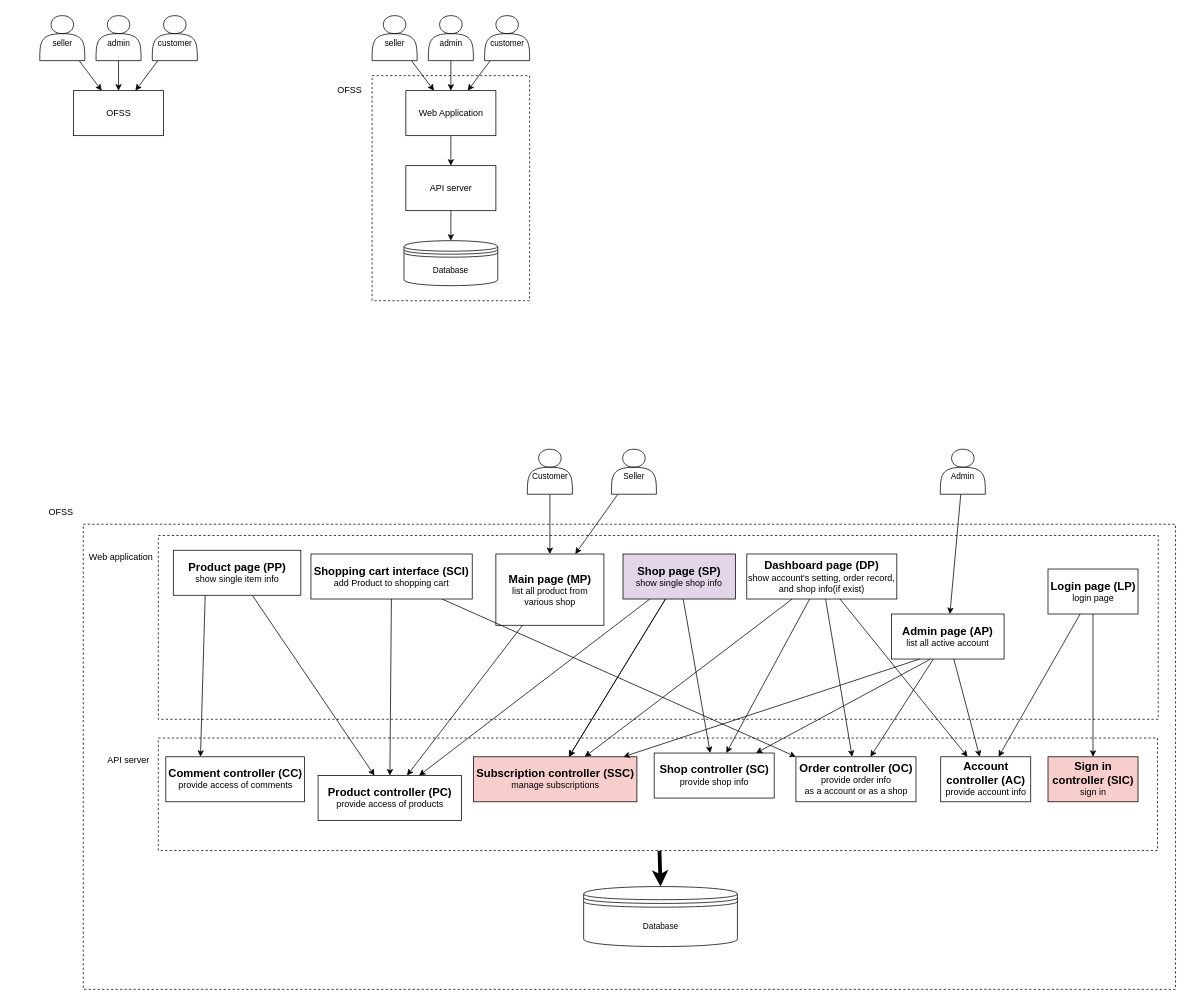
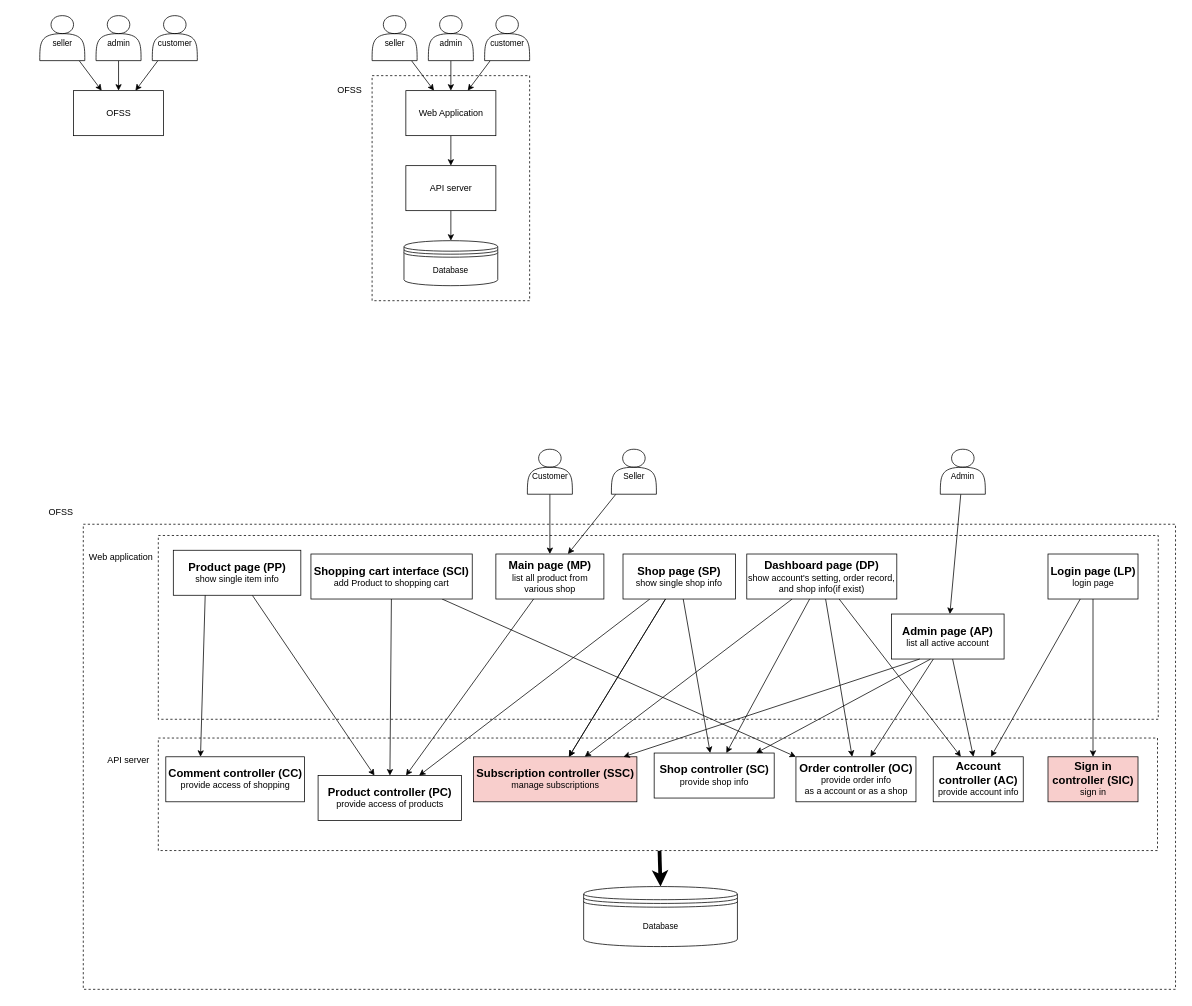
node "Shop page (SP) show single shop info": fillcolor #e1d5e7 -> #ffffff
node "Main page (MP) list all product from various shop": size 108x71 -> 108x45
node "Login page (LP) login page": moved (1093, 591) -> (1093, 576)
node "Comment controller (CC) provide access of comments": label "Comment controller (CC) provide access of comments" -> "Comment controller (CC) provide access of shopping"
node "Account controller (AC) provide account info": moved (986, 779) -> (978, 779)
